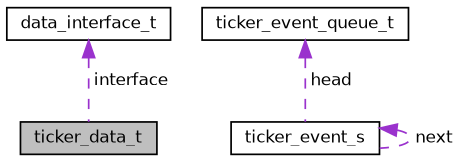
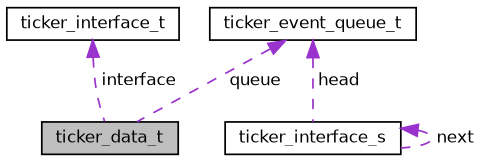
node "data_interface_t": label "data_interface_t" -> "ticker_interface_t"
edge "ticker_data_t" -> "ticker_event_queue_t": added, label "queue"
node "ticker_event_s": label "ticker_event_s" -> "ticker_interface_s"
